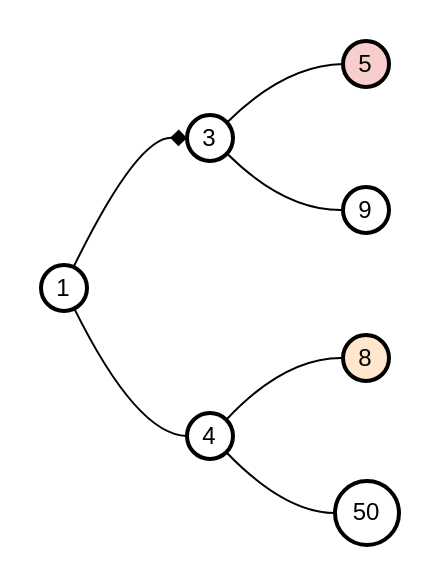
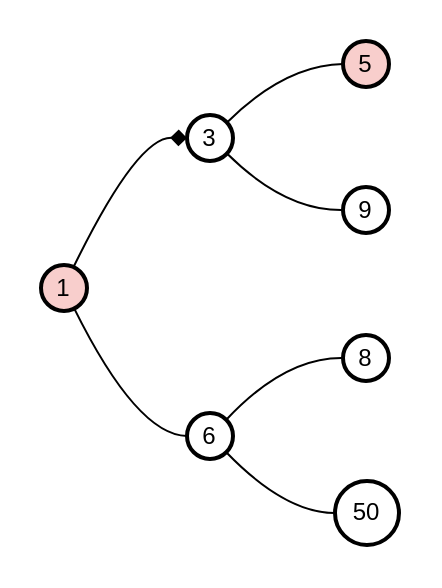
node "1": fillcolor #ffffff -> #f8cecc
node "8": fillcolor #ffe6cc -> #ffffff
node "4": label "4" -> "6"
